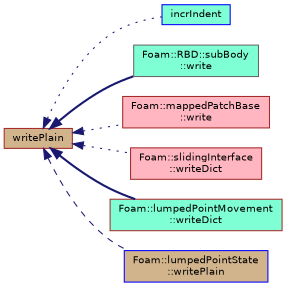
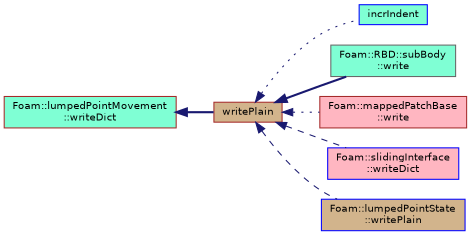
edge "Foam::slidingInterface ::writeDict" -> "writePlain": style dotted -> dashed
node "Foam::slidingInterface ::writeDict": color brown -> blue
edge "Foam::lumpedPointMovement ::writeDict" -> "writePlain": reversed
